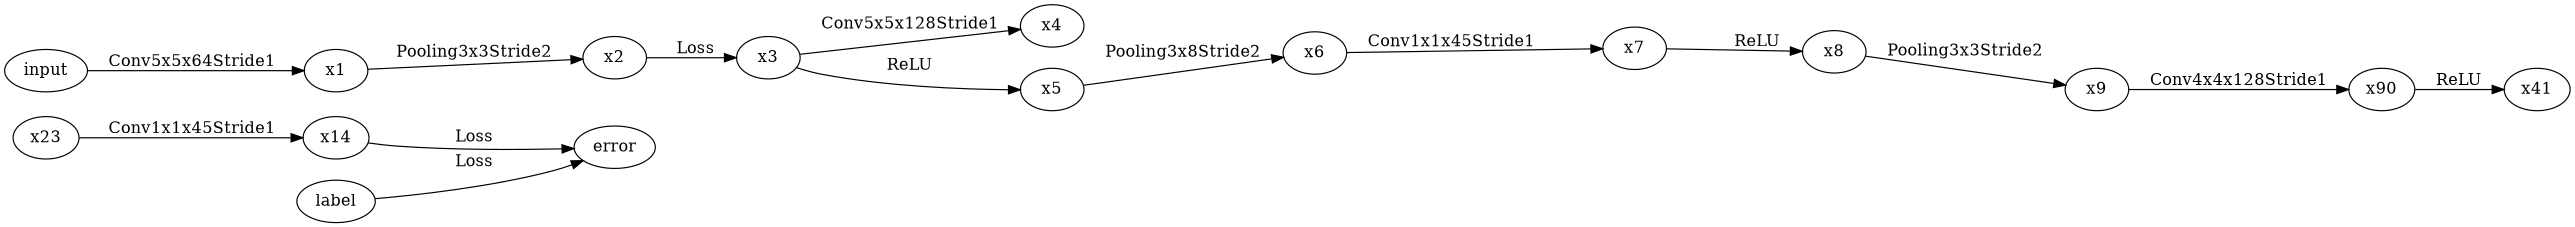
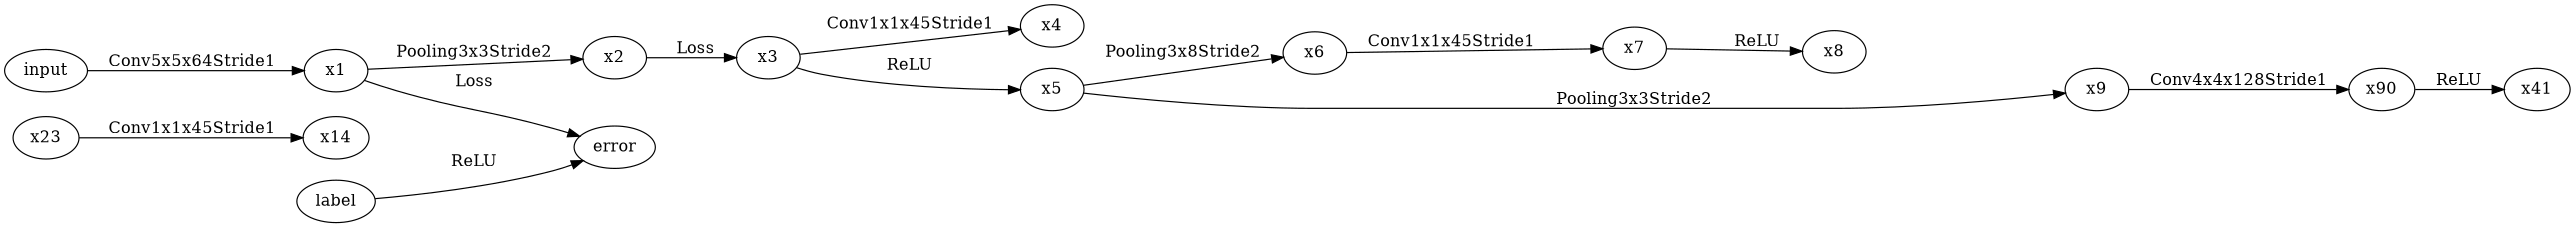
edge "x3" -> "x4": label "Conv5x5x128Stride1" -> "Conv1x1x45Stride1"
edge "x8" -> "x9": now "x5" -> "x9"
edge "x14" -> "error": now "x1" -> "error"
edge "label" -> "error": label "Loss" -> "ReLU"
